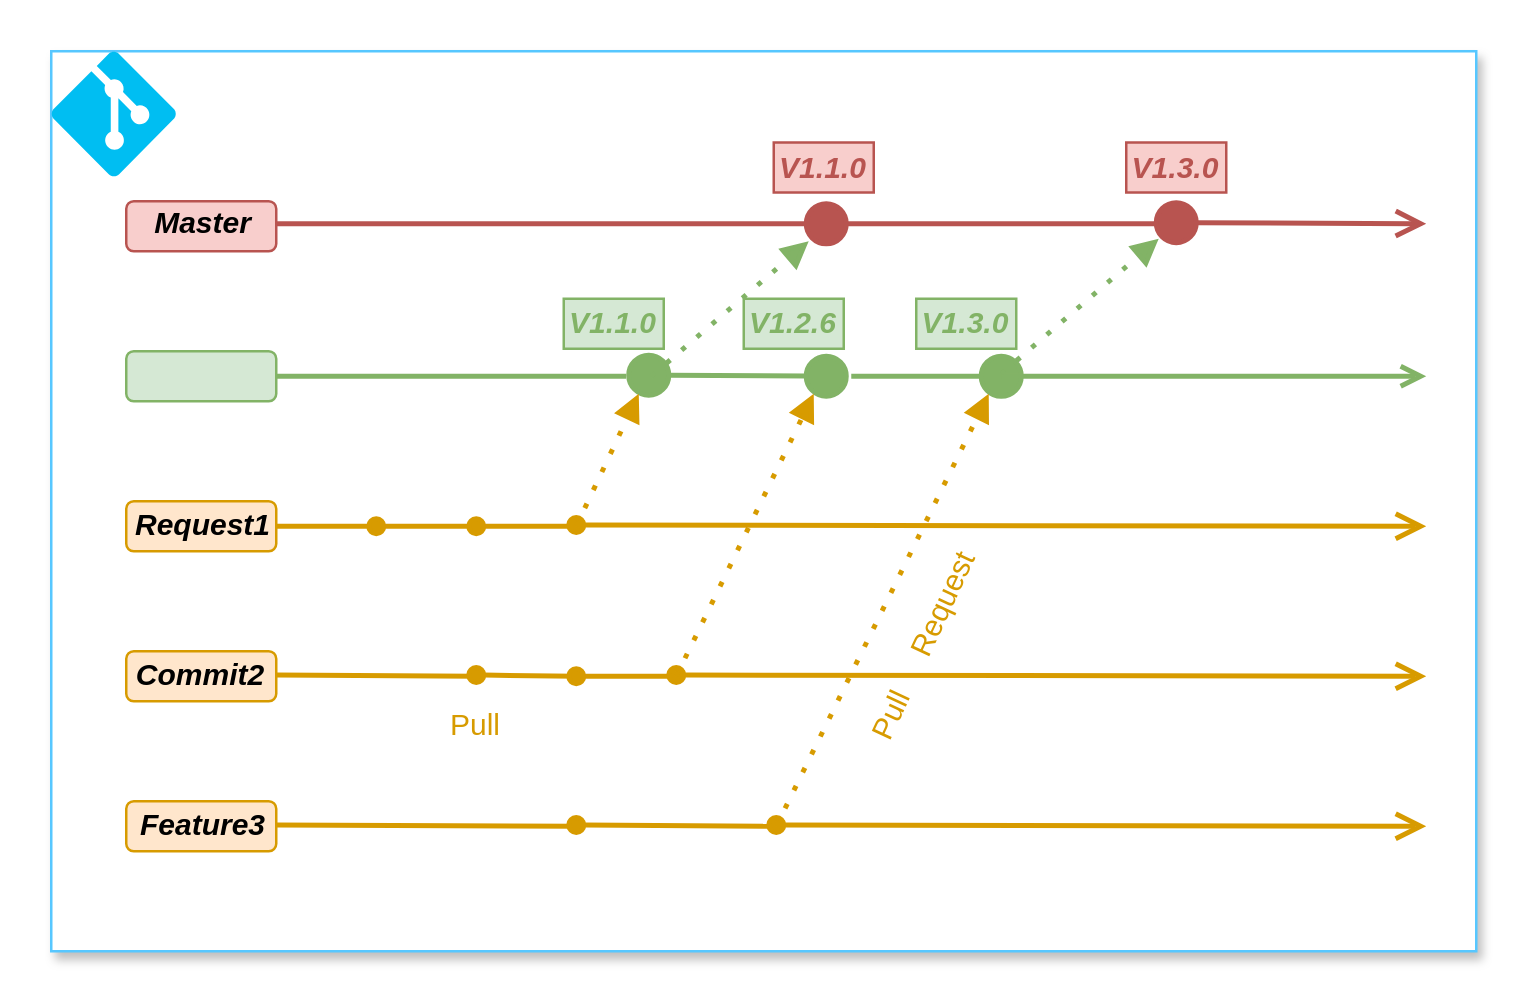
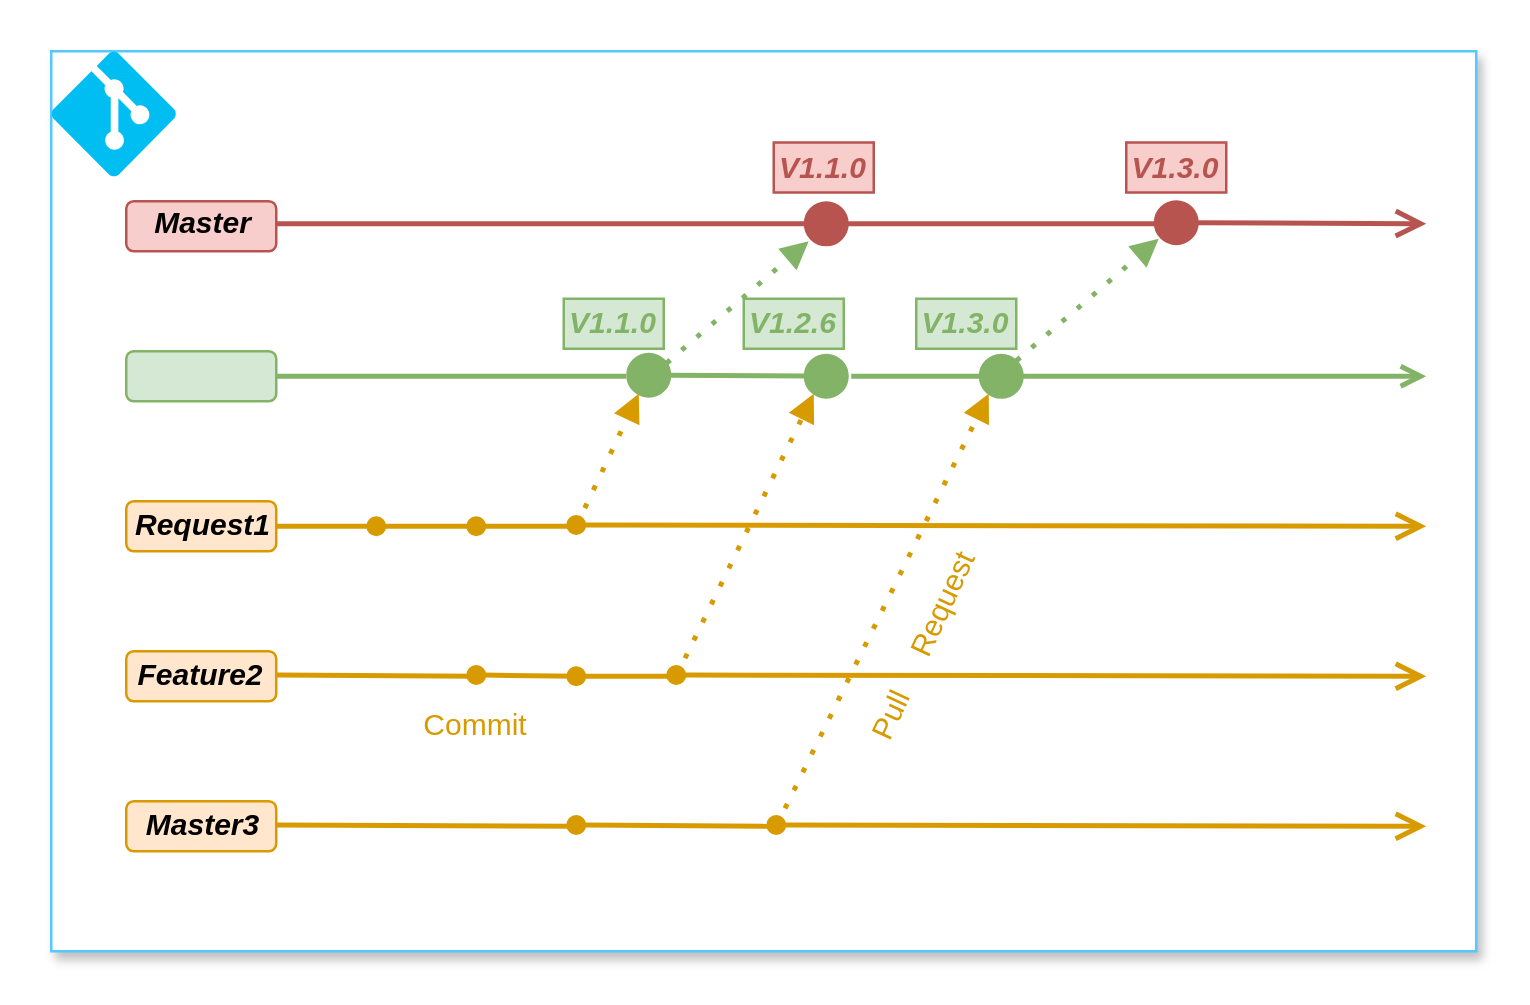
node "Commit2": label "Commit2" -> "Feature2"
node "Pull": label "Pull" -> "Commit"
node "Feature3": label "Feature3" -> "Master3"
